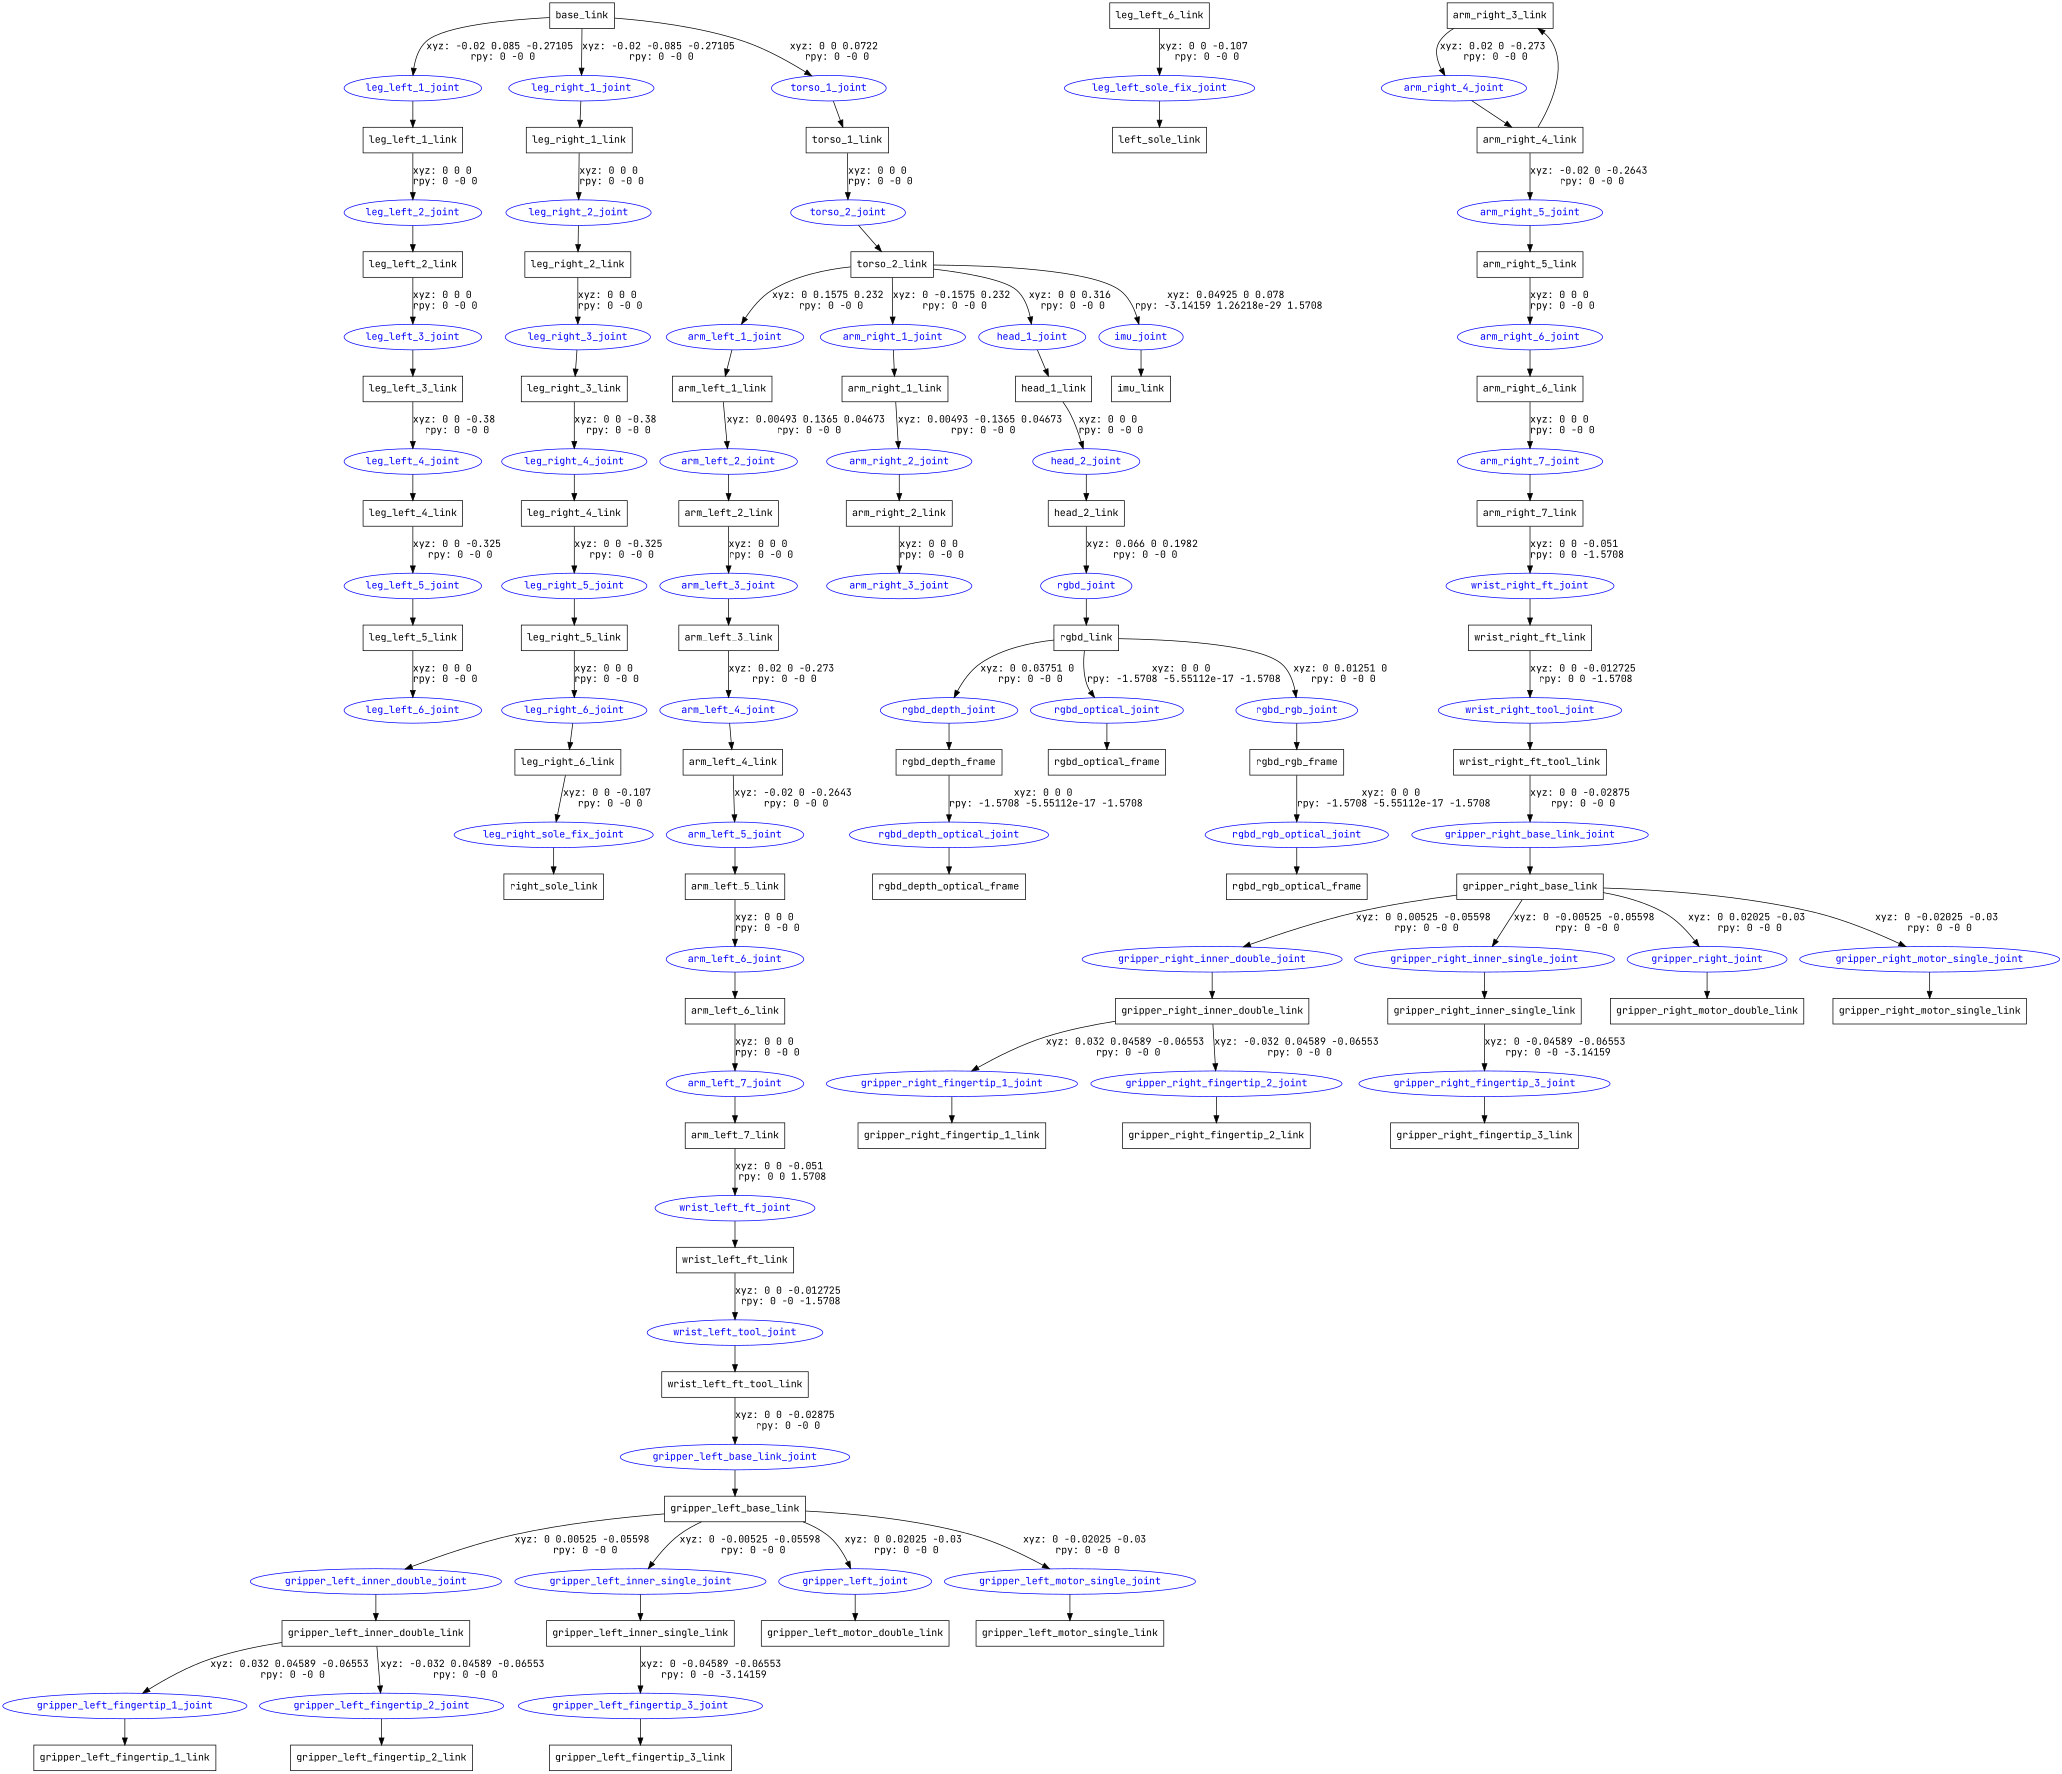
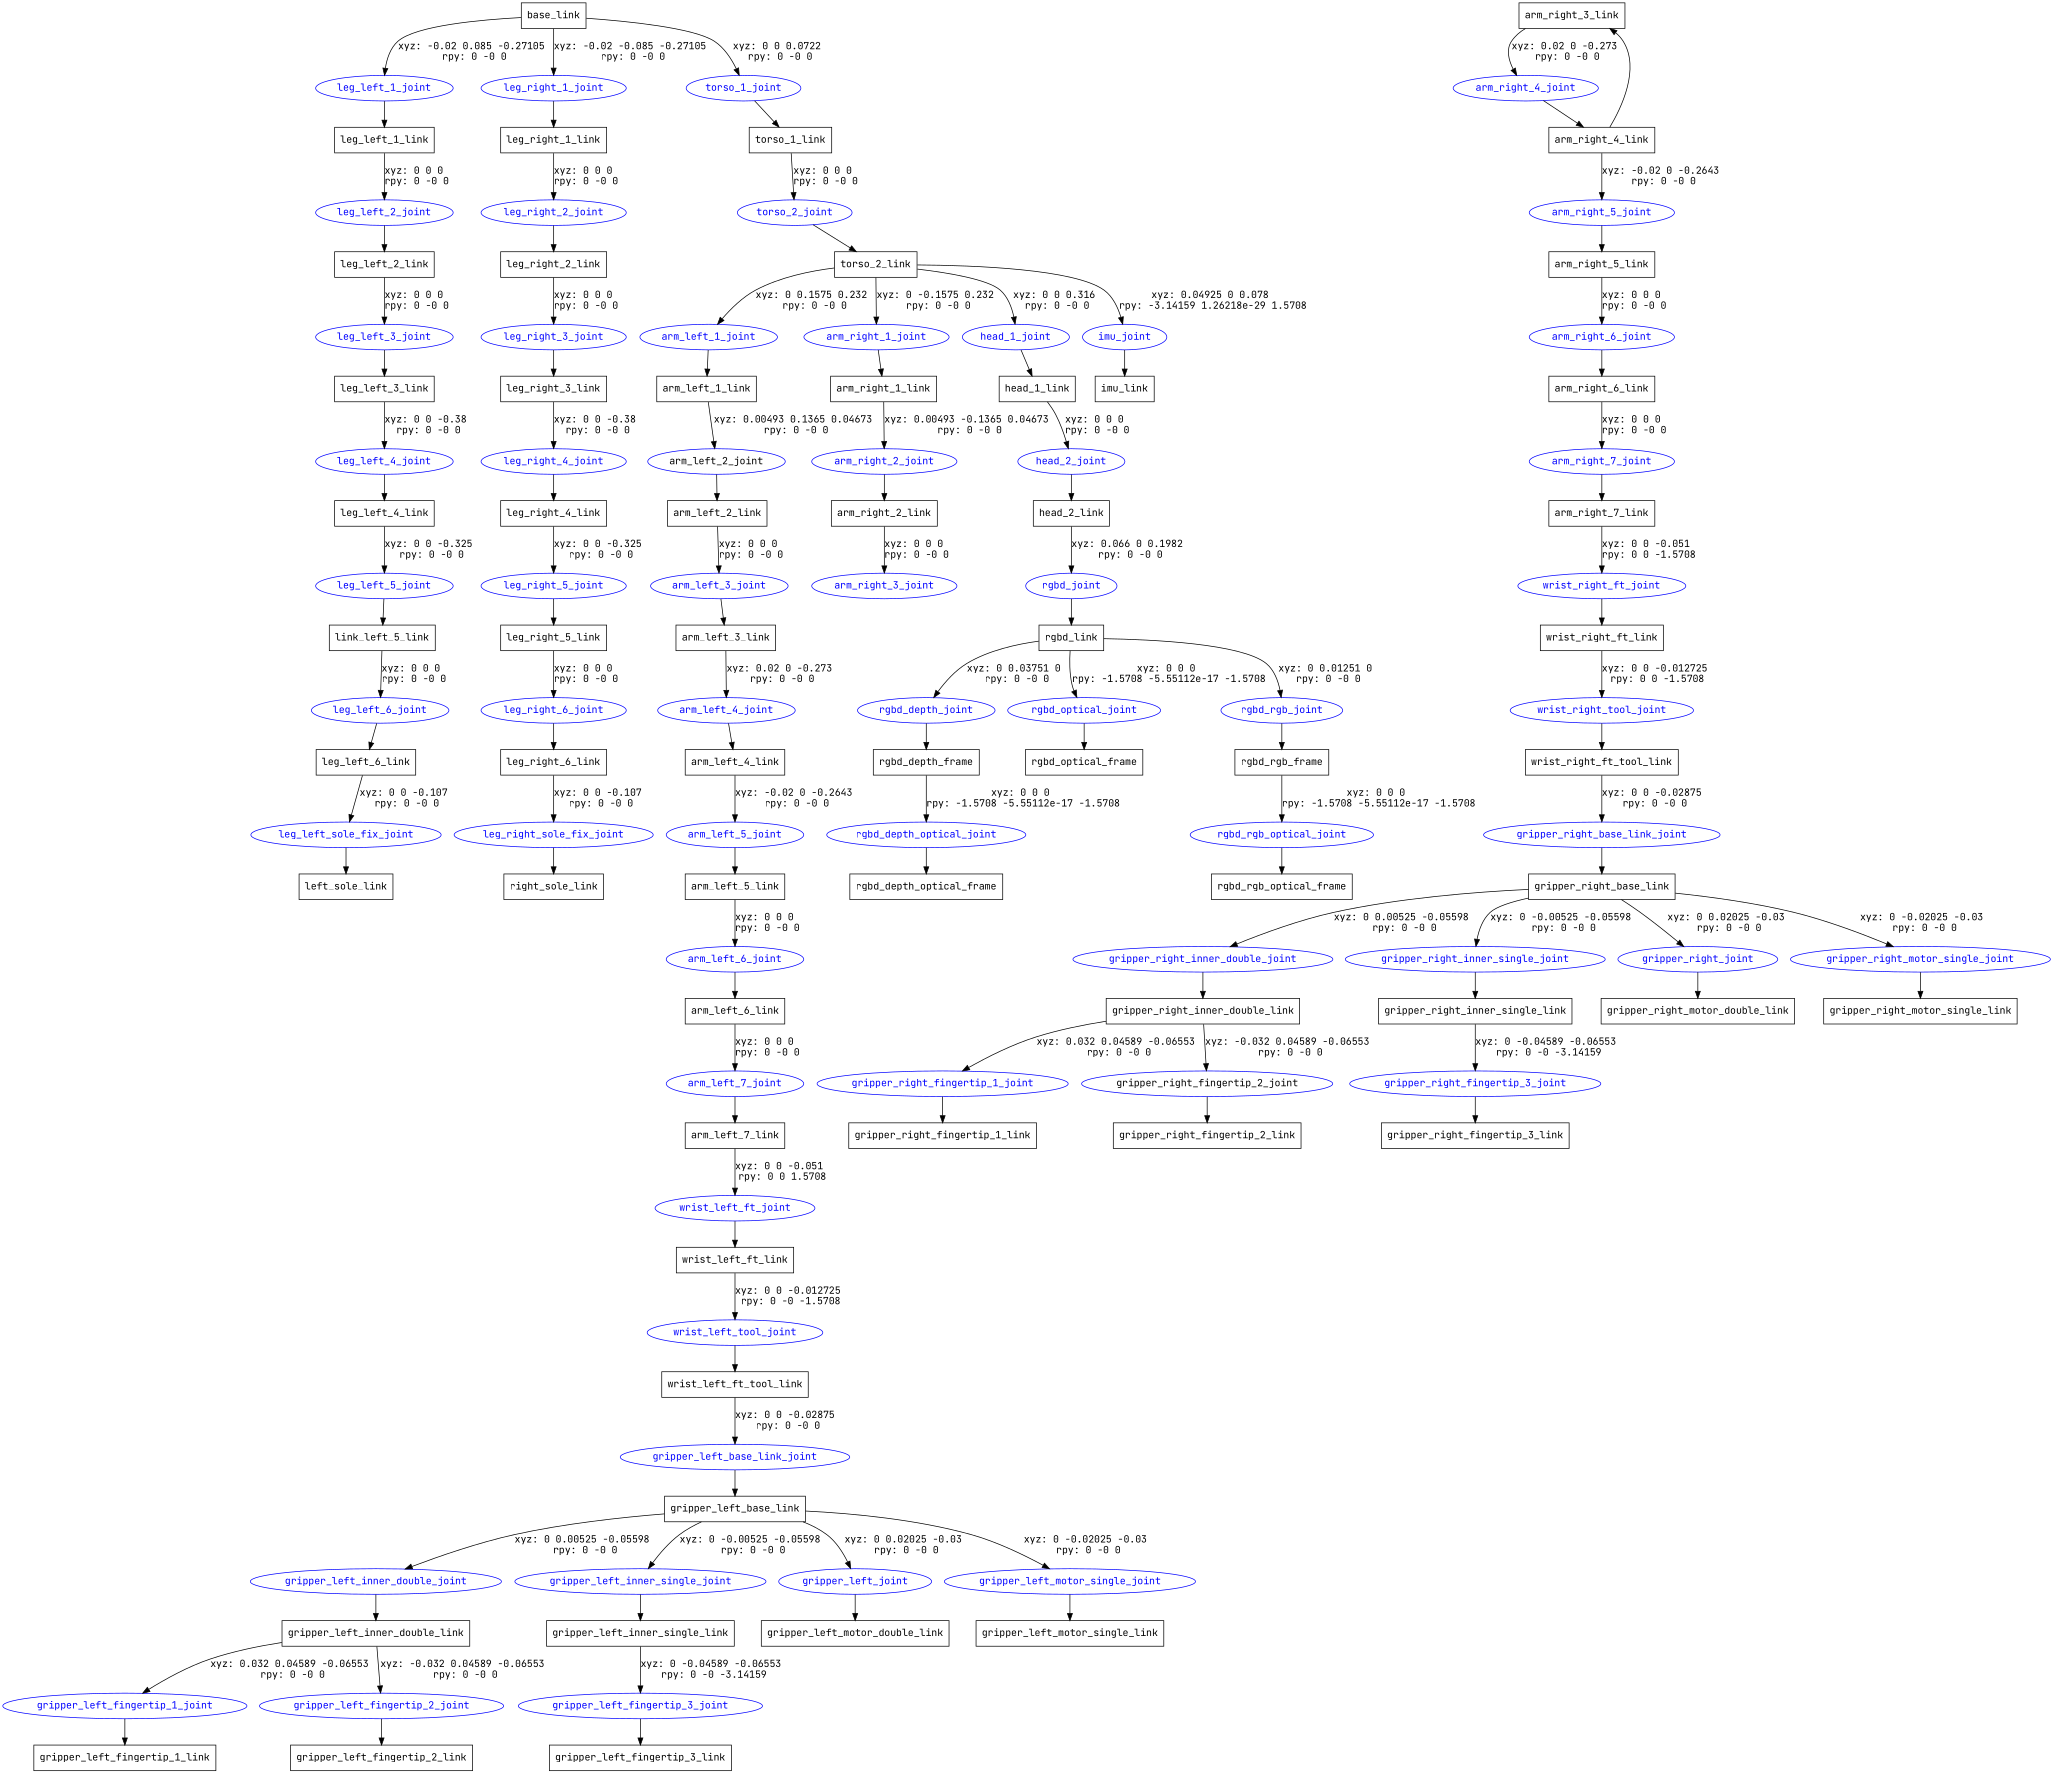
node "arm_left_2_joint": fontcolor blue -> black
node "leg_left_5_link": label "leg_left_5_link" -> "link_left_5_link"
edge "leg_left_6_joint" -> "leg_left_6_link": added
node "gripper_right_fingertip_2_joint": fontcolor blue -> black
